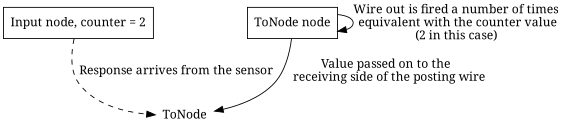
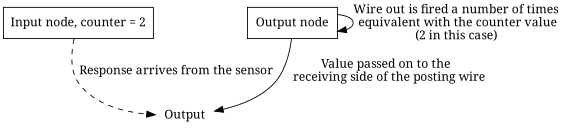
node "ToNode node": label "ToNode node" -> "Output node"
node "ToNode": label "ToNode" -> "Output"
